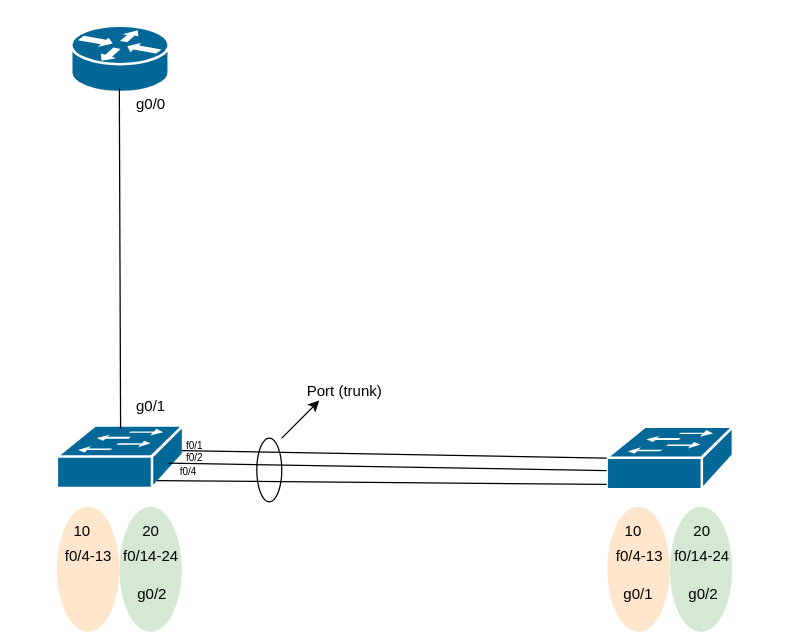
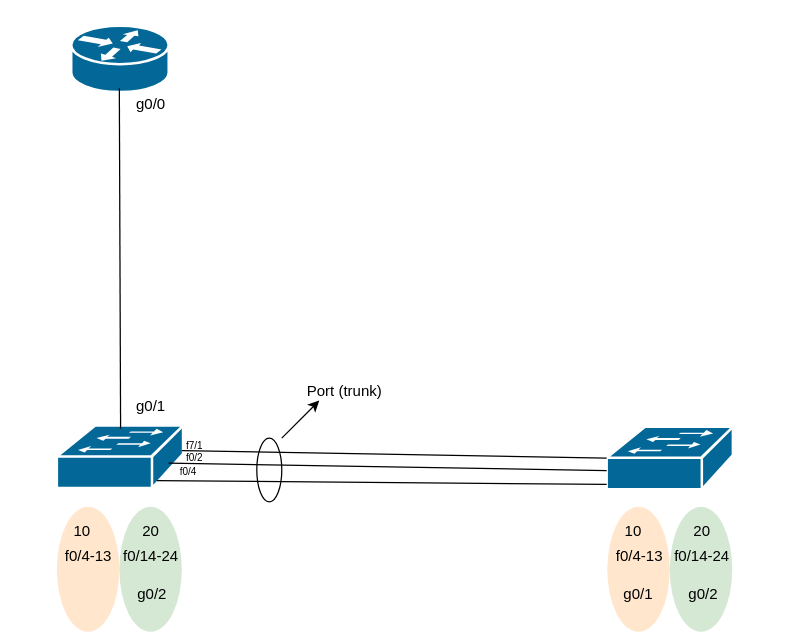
node "f0/1": label "f0/1" -> "f7/1"
